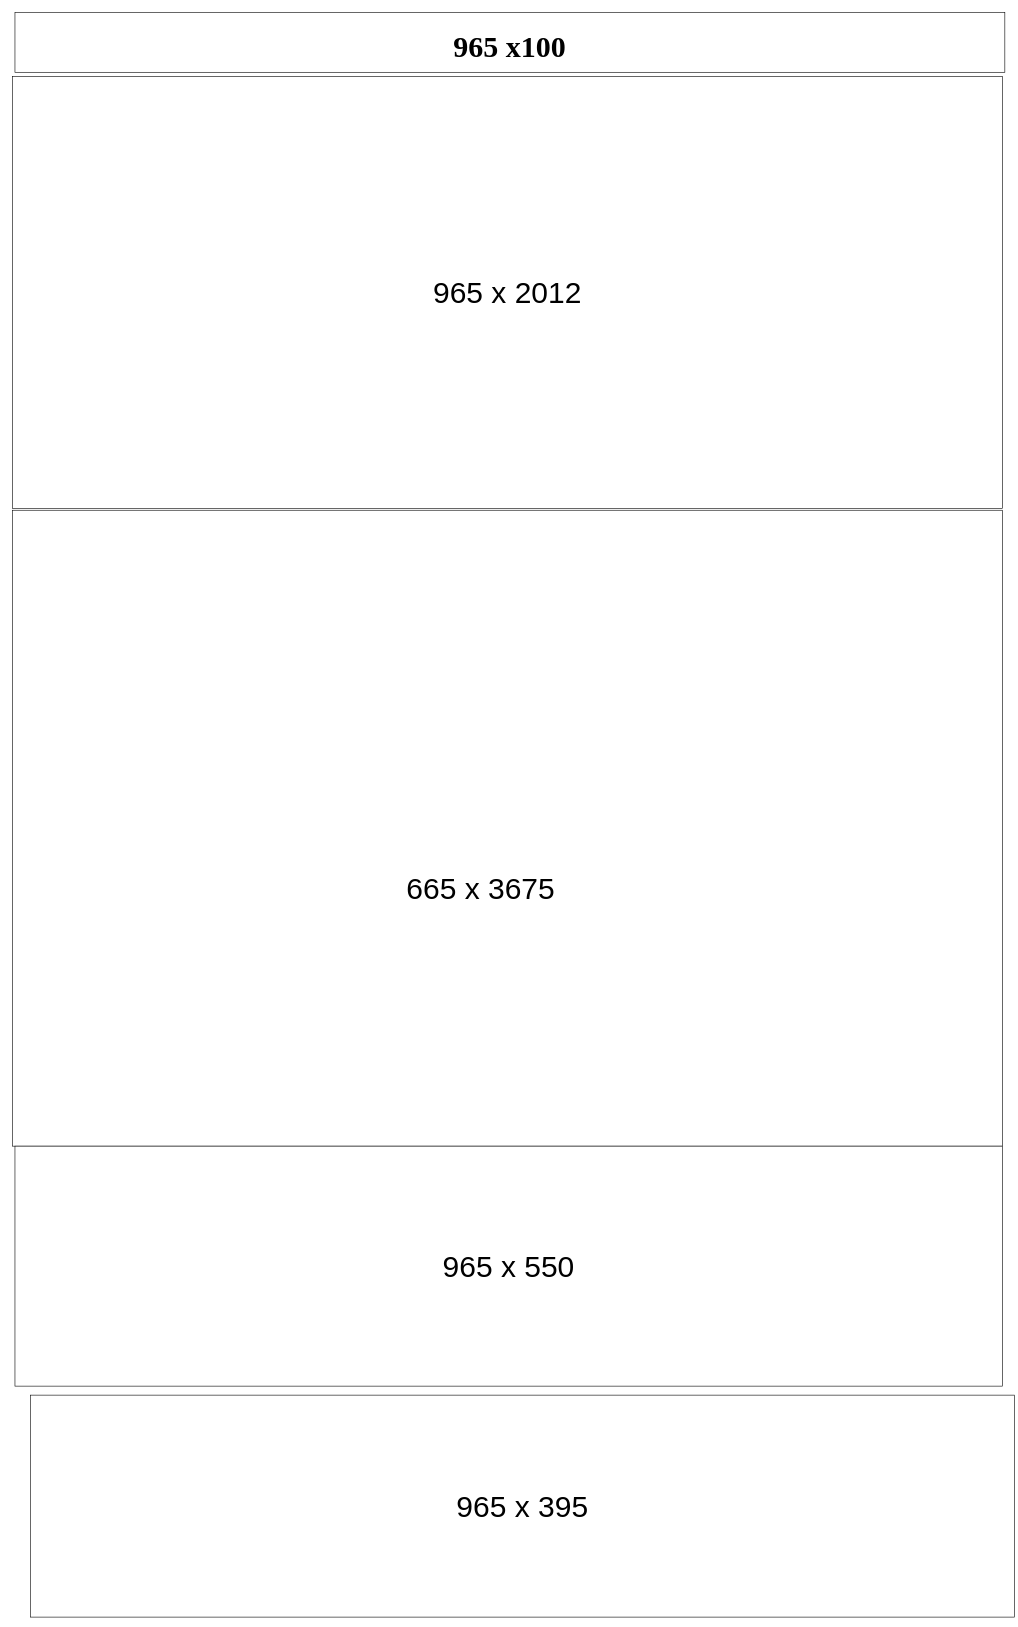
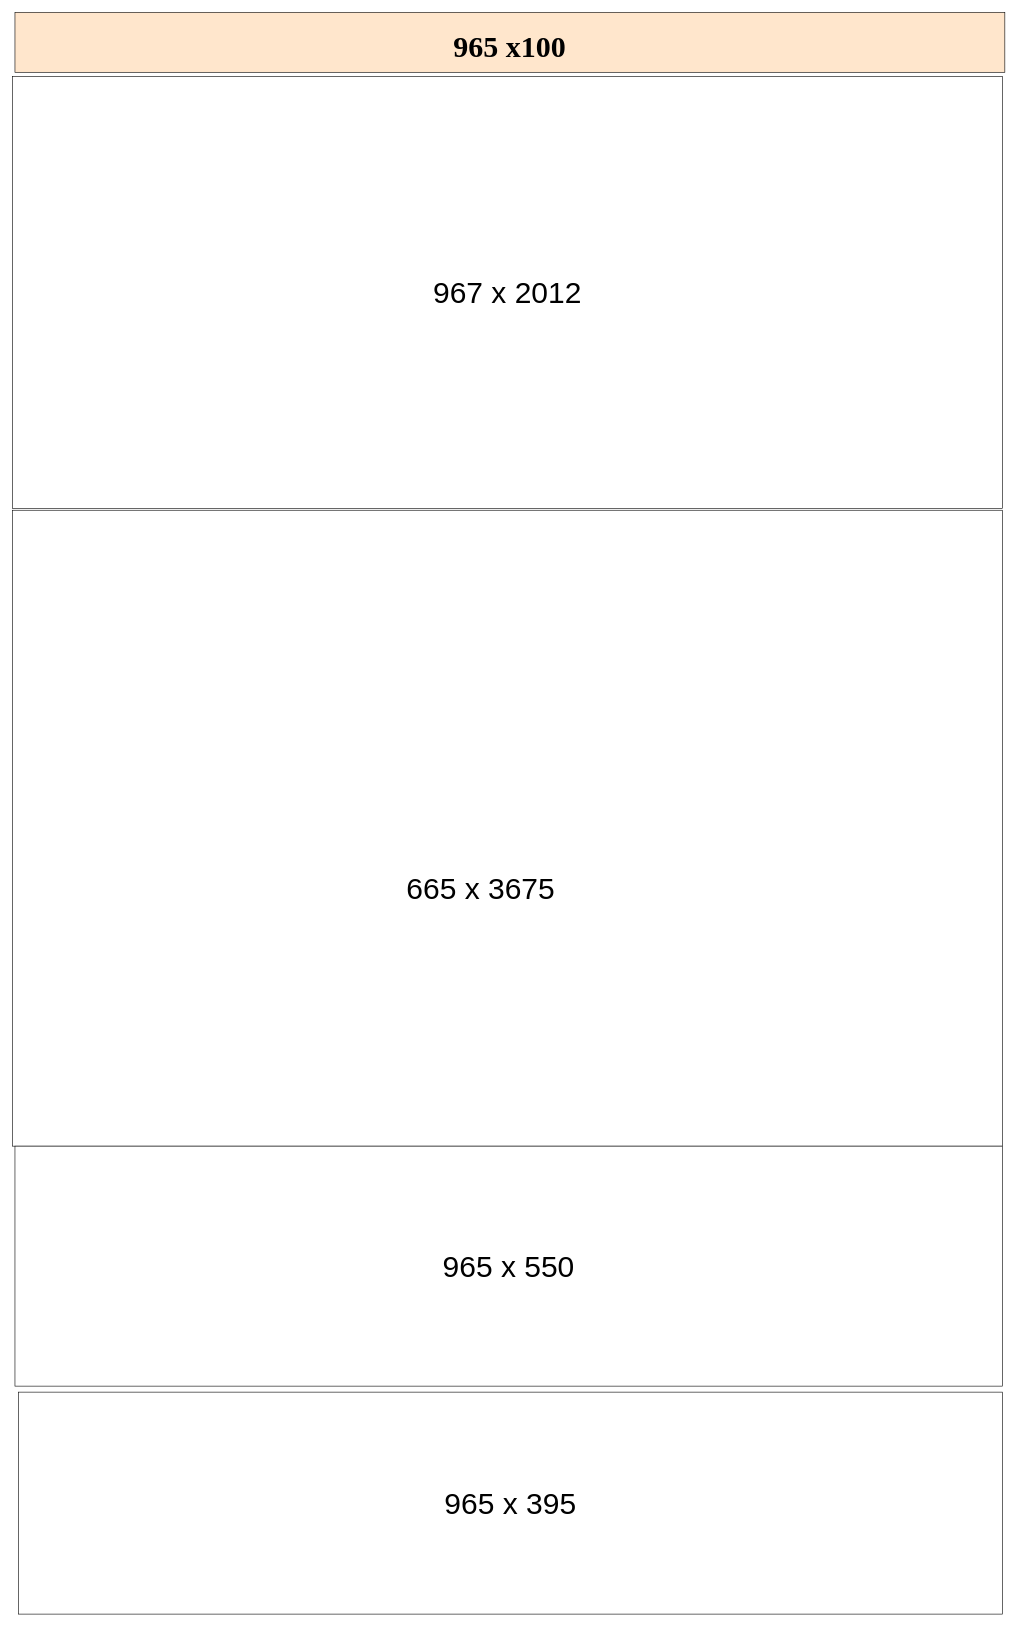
node "965 x100": fillcolor #ffffff -> #ffe6cc
node "965 x 2012": label "965 x 2012" -> "967 x 2012"
node "965 x 395": moved (522, 1506) -> (510, 1503)
